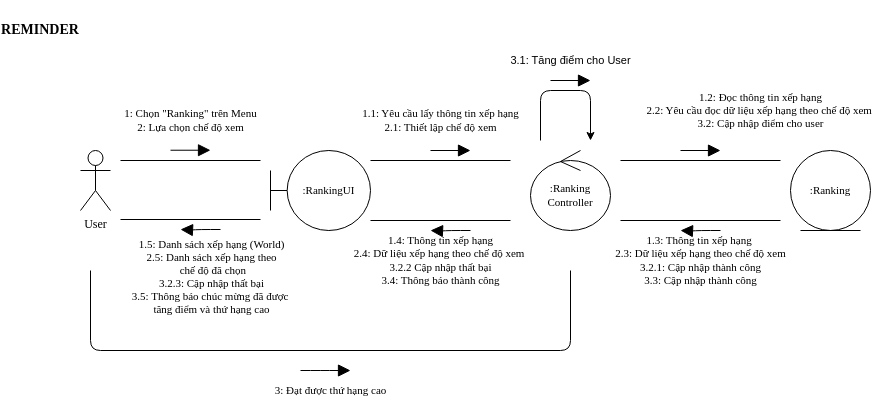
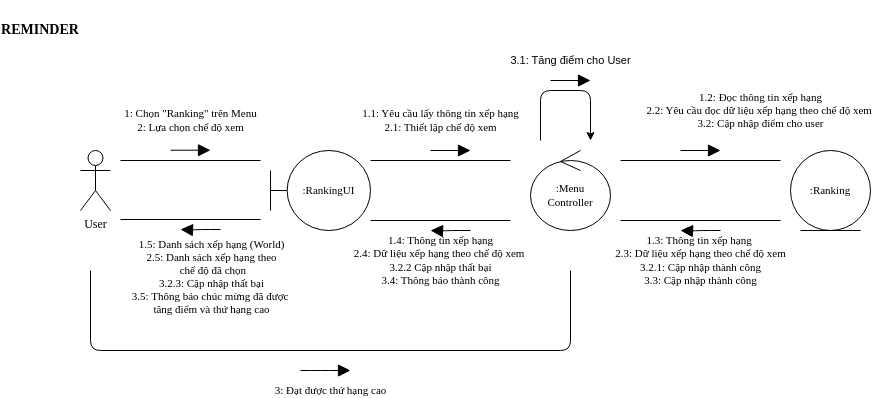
node ":Ranking Controller": label ":Ranking Controller" -> ":Menu Controller"
